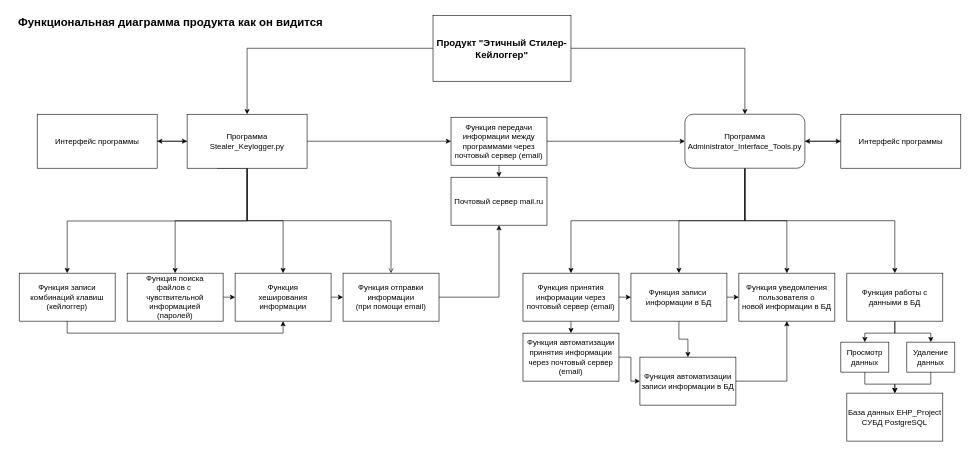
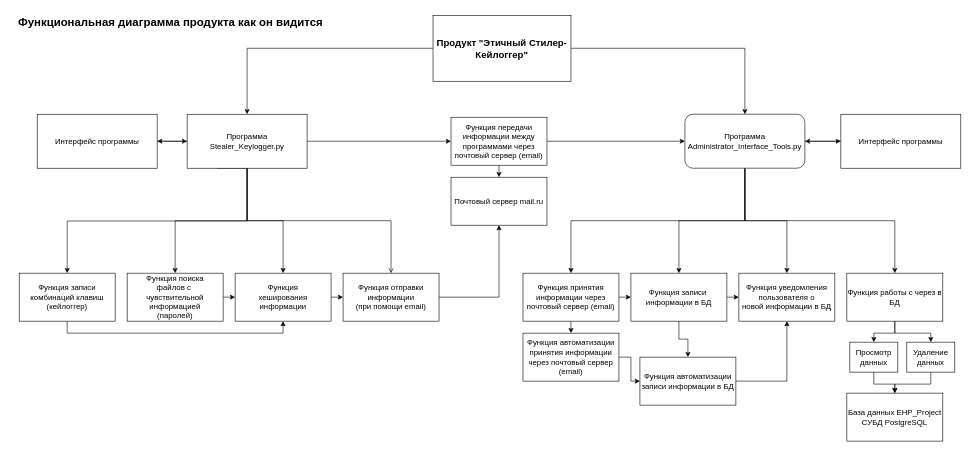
node "Функция работы с данными в БД": label "Функция работы с данными в БД" -> "Функция работы с через в БД"
node "Просмотр данных": moved (865, 357) -> (874, 357)
